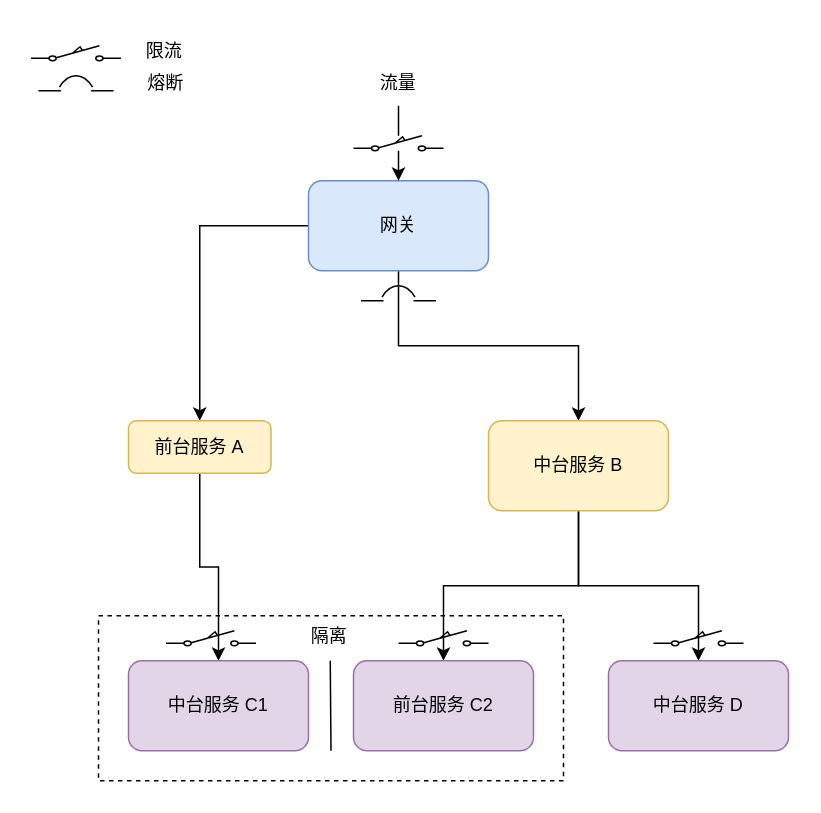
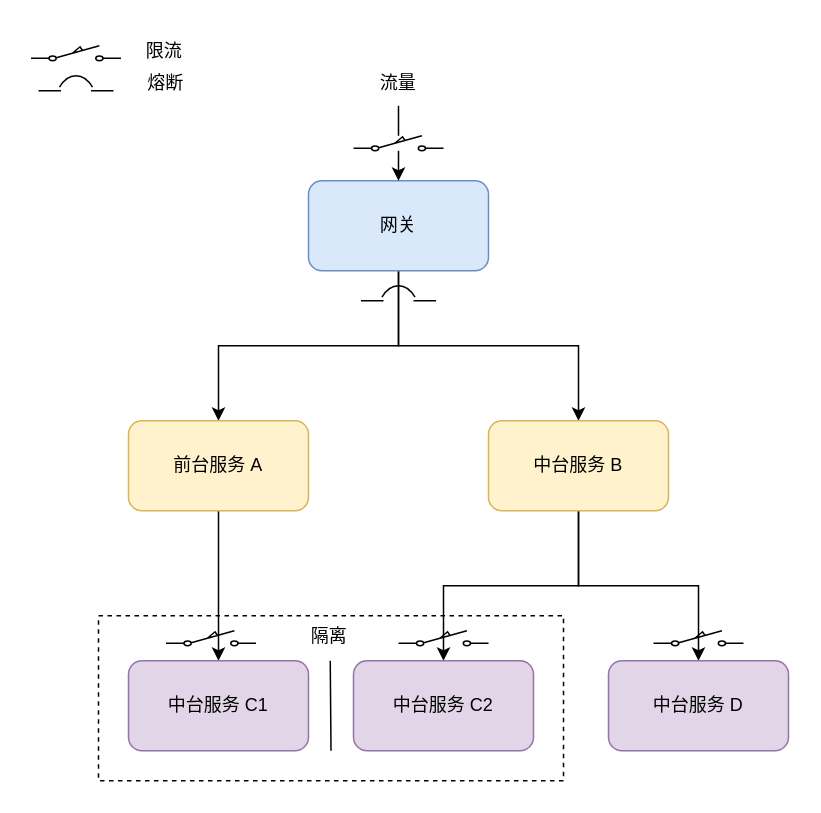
node "前台服务 A": size 143x53 -> 180x90
node "前台服务 C2": label "前台服务 C2" -> "中台服务 C2"
